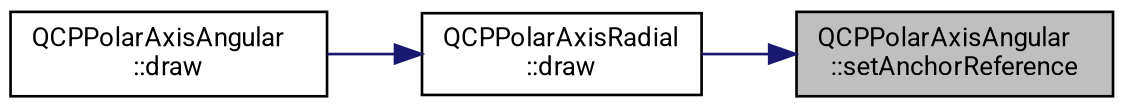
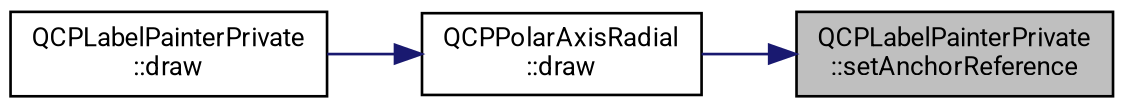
node "QCPPolarAxisAngular ::draw": label "QCPPolarAxisAngular ::draw" -> "QCPLabelPainterPrivate ::draw"
node "QCPPolarAxisAngular ::setAnchorReference": label "QCPPolarAxisAngular ::setAnchorReference" -> "QCPLabelPainterPrivate ::setAnchorReference"
